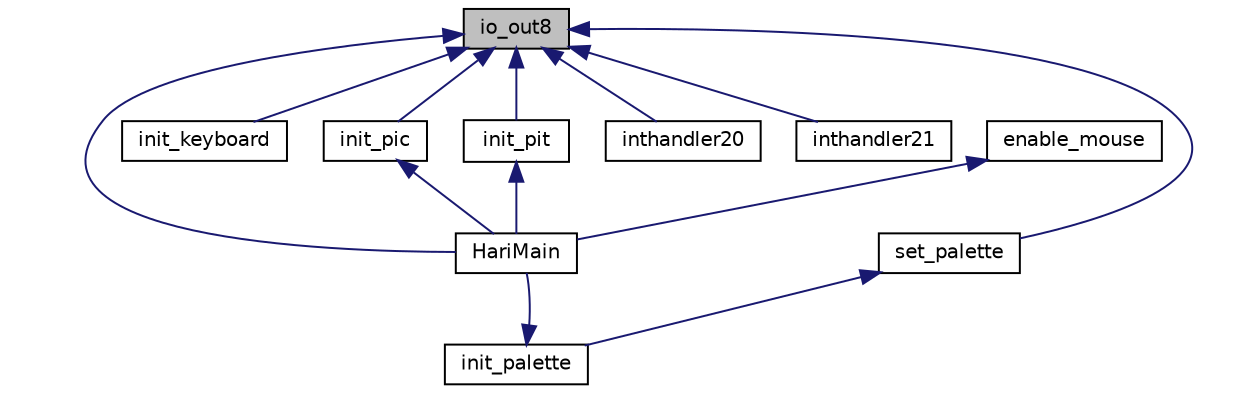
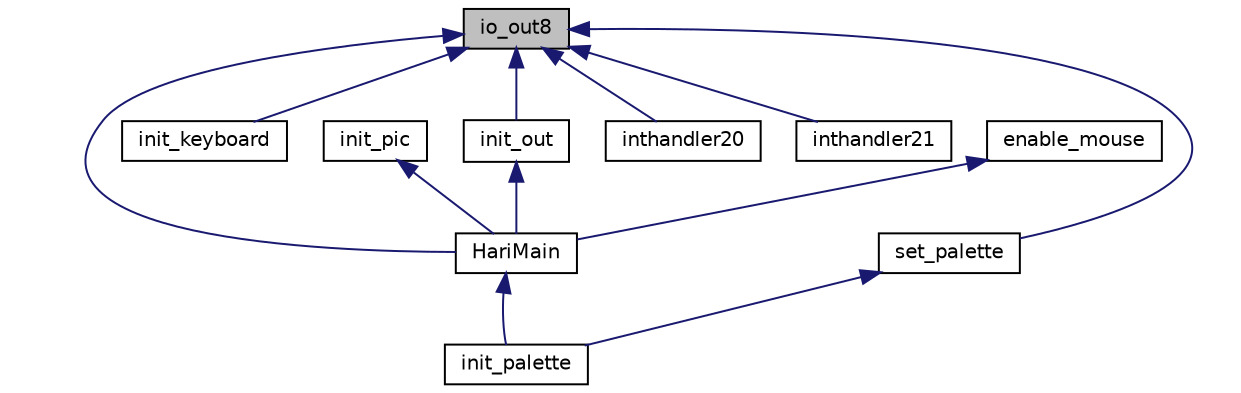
edge "init_pic" -> "io_out8": removed
node "init_pit": label "init_pit" -> "init_out"
edge "HariMain" -> "init_palette": reversed
